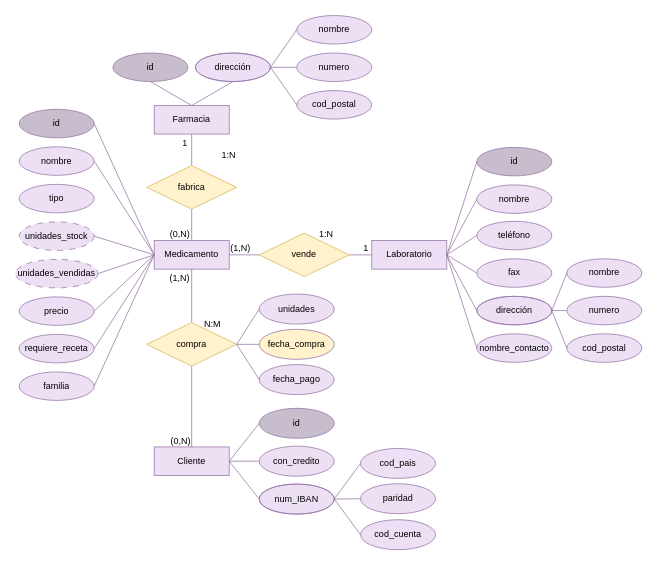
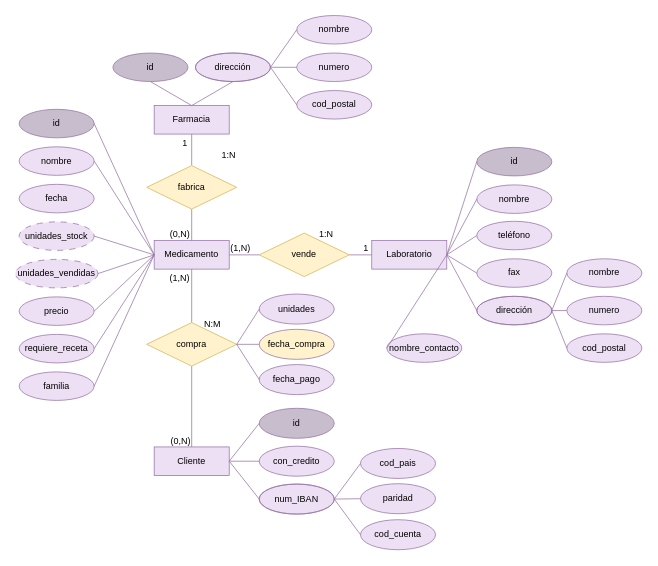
node "tipo": label "tipo" -> "fecha"
node "nombre_contacto": moved (514, 348) -> (424, 348)
